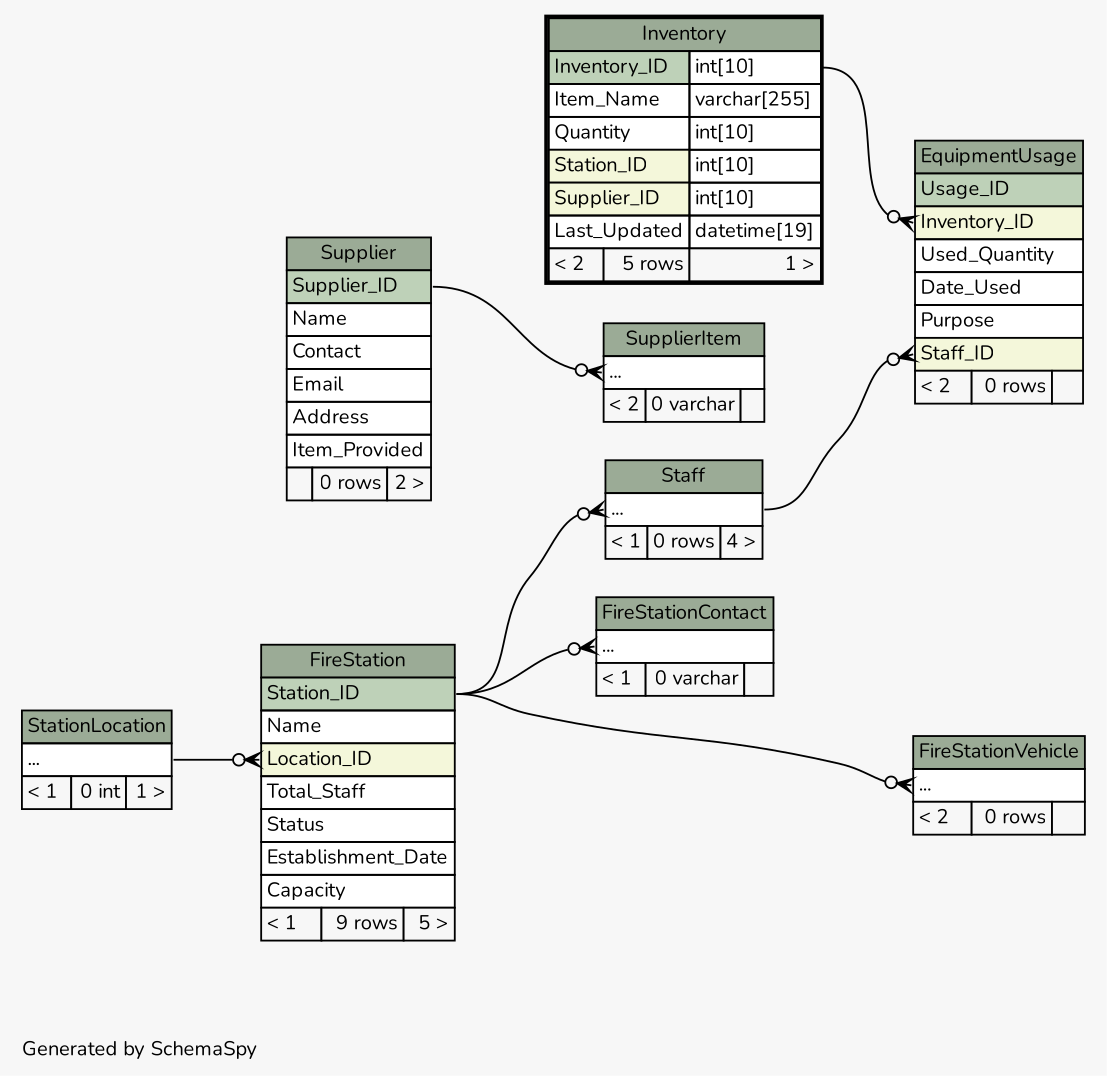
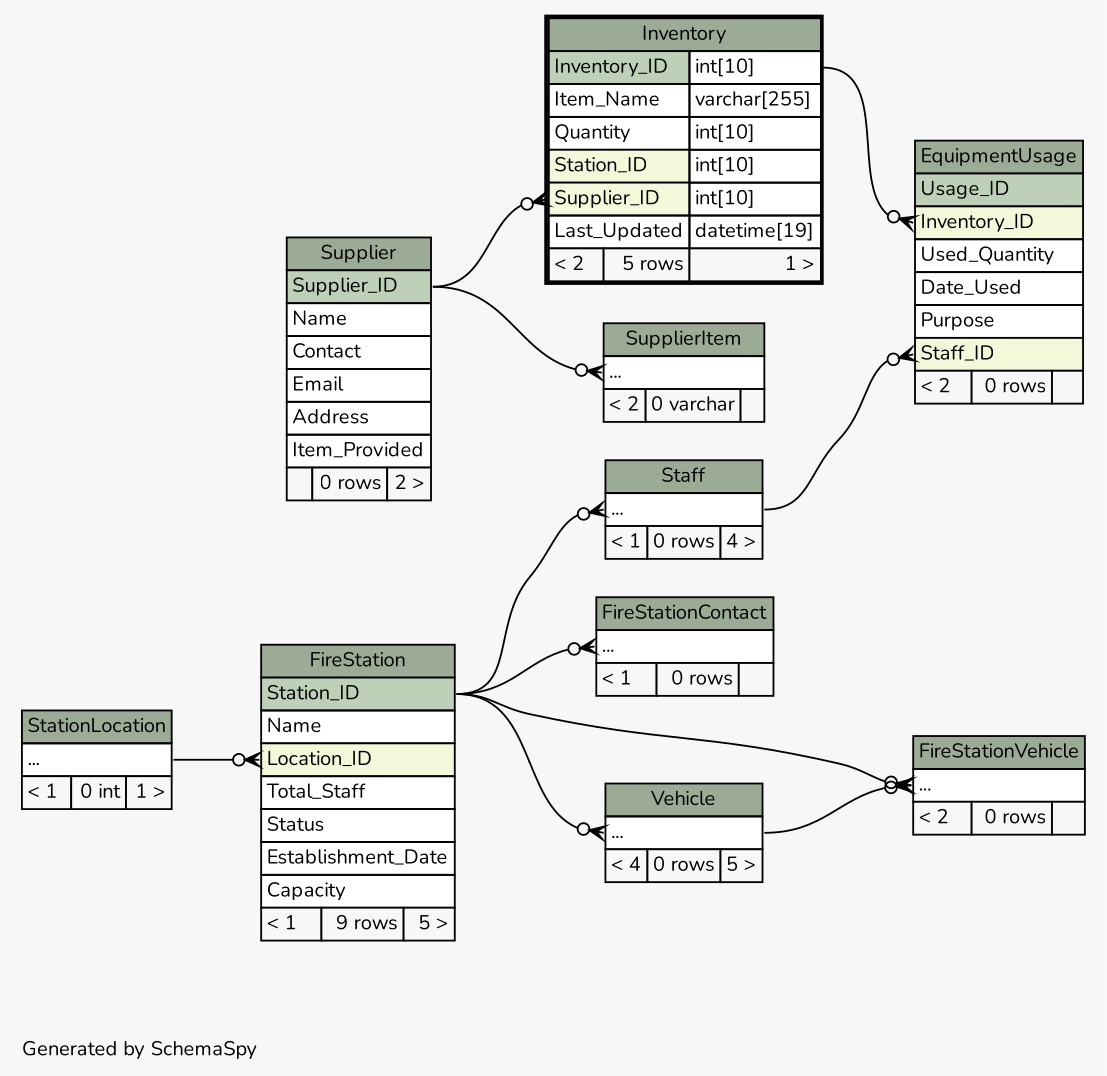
edge "Supplier" -> "Inventory": added
node "FireStationContact": text "0 varchar" -> "0 rows"
node "Vehicle": added
